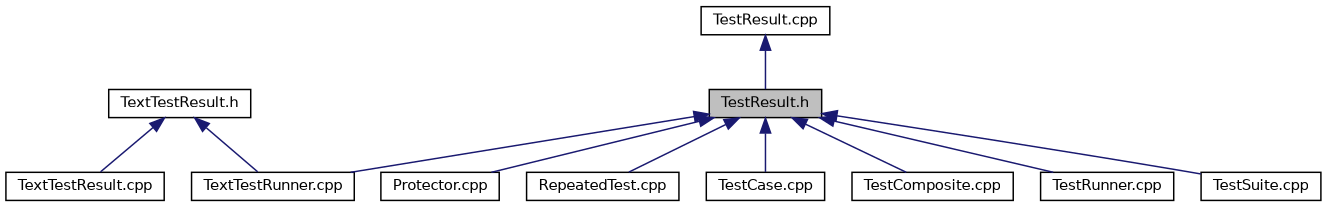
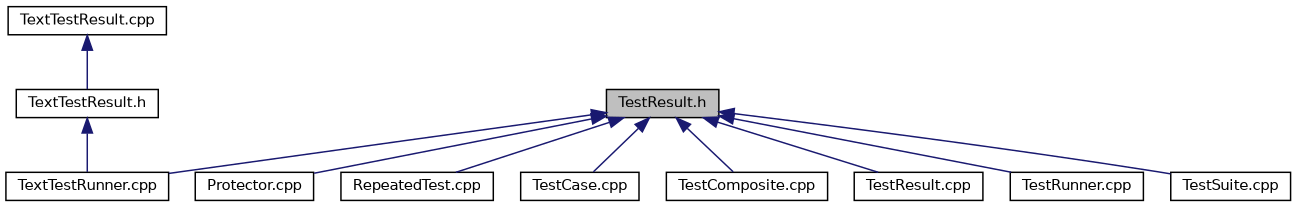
edge "TestResult.h" -> "TestResult.cpp": reversed
edge "TextTestResult.cpp" -> "TextTestResult.h": reversed
